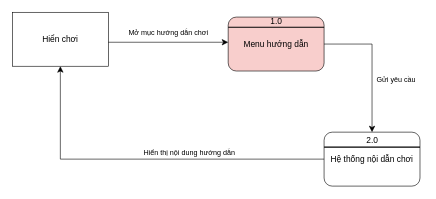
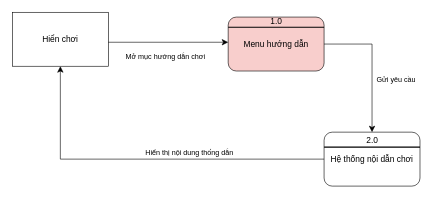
node "Mở mục hướng dẫn chơi": moved (168, 33) -> (165, 57)
node "Hiển thị nội dung hướng dẫn": label "Hiển thị nội dung hướng dẫn" -> "Hiển thị nội dung thống dẫn"
